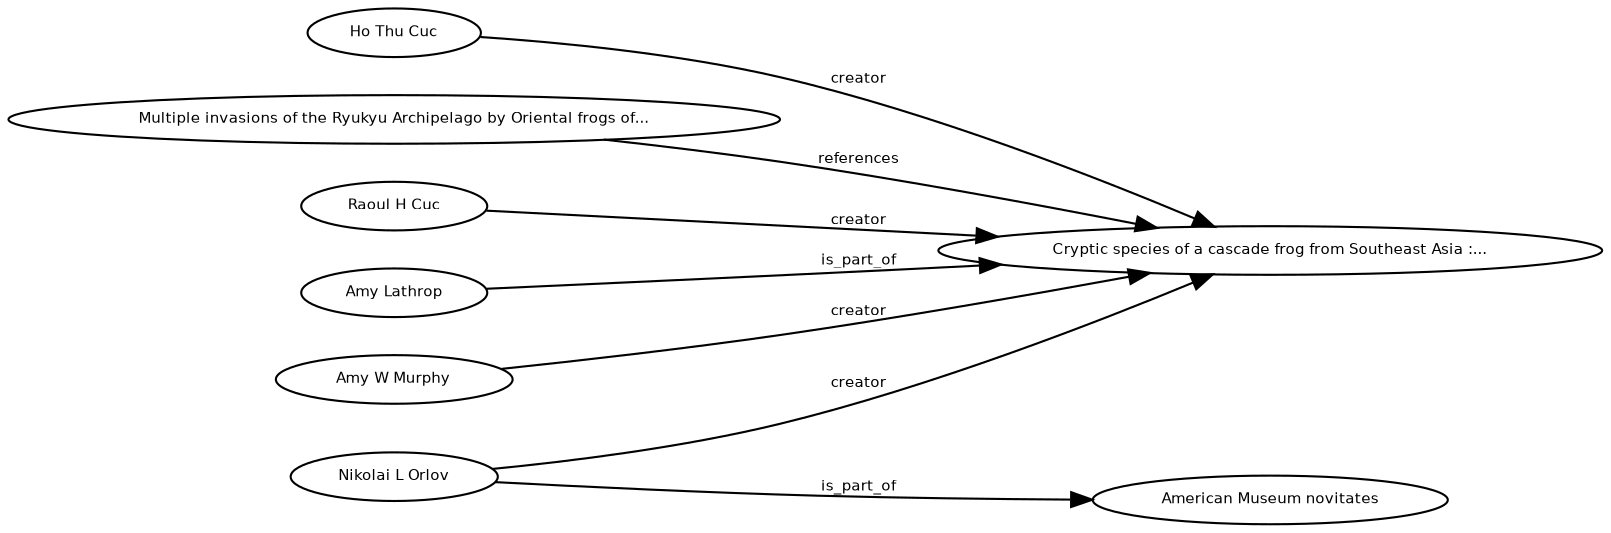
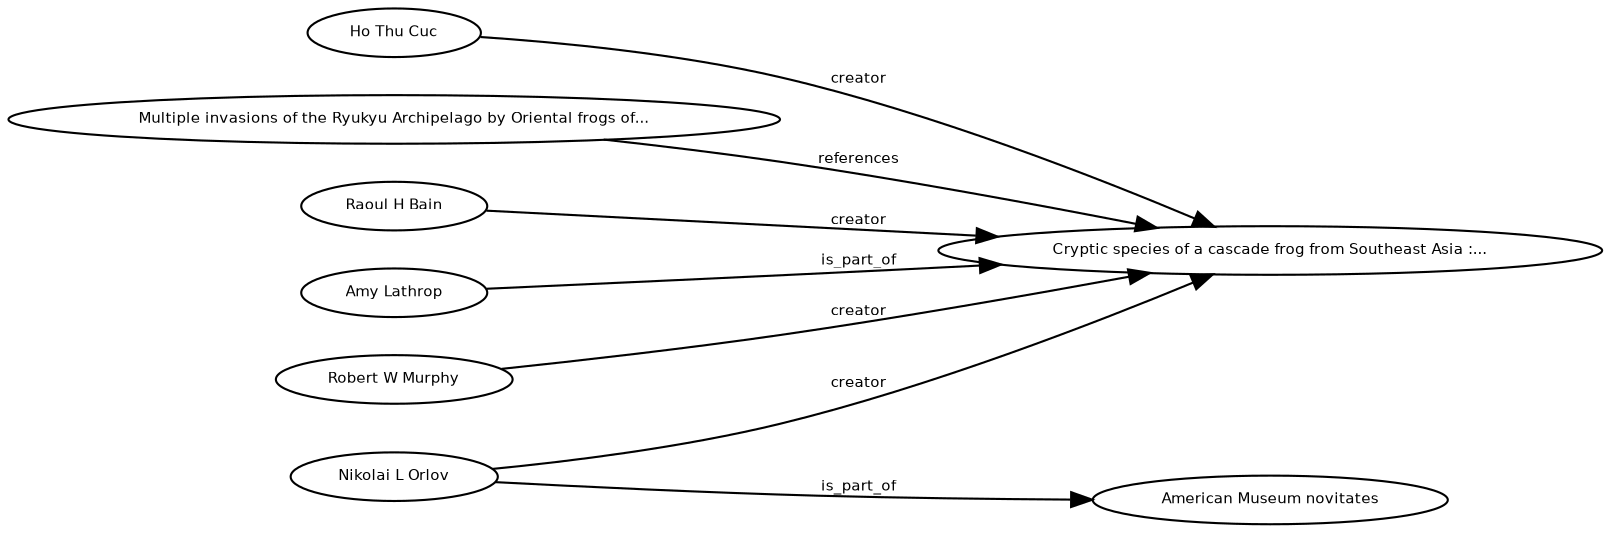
node "Raoul H Cuc": label "Raoul H Cuc" -> "Raoul H Bain"
node "Amy W Murphy": label "Amy W Murphy" -> "Robert W Murphy"
